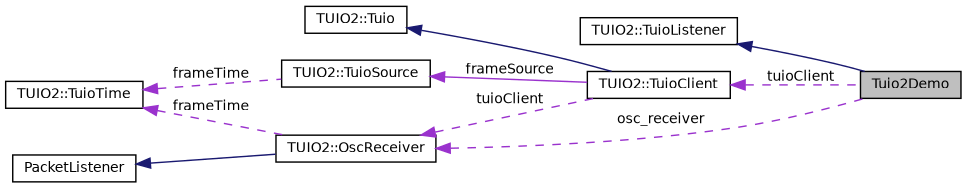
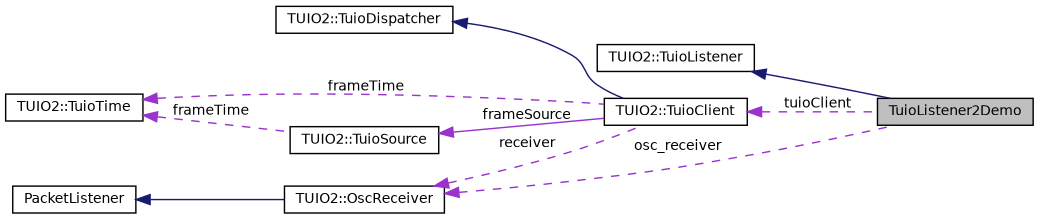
node "TUIO2::Tuio": label "TUIO2::Tuio" -> "TUIO2::TuioDispatcher"
node "Tuio2Demo": label "Tuio2Demo" -> "TuioListener2Demo"
edge "TUIO2::TuioClient" -> "TUIO2::OscReceiver": label " tuioClient" -> " receiver"
edge "TUIO2::OscReceiver" -> "TUIO2::TuioTime": now "TUIO2::TuioClient" -> "TUIO2::TuioTime"
